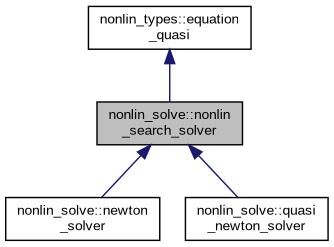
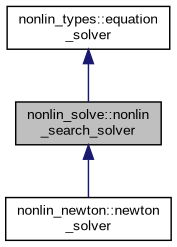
node "nonlin_types::equation _quasi": label "nonlin_types::equation _quasi" -> "nonlin_types::equation _solver"
node "nonlin_solve::newton _solver": label "nonlin_solve::newton _solver" -> "nonlin_newton::newton _solver"
node "nonlin_solve::quasi _newton_solver": removed
